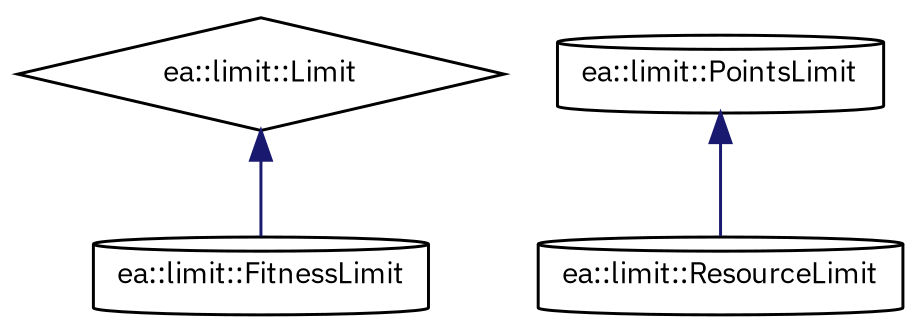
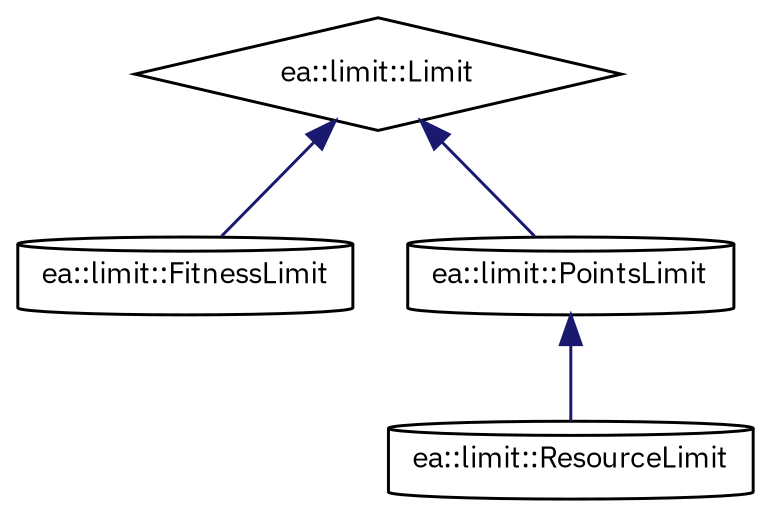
edge "ea::limit::PointsLimit" -> "ea::limit::Limit": added
